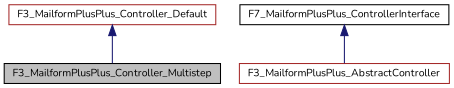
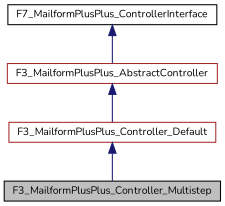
edge "F3_MailformPlusPlus_Controller_Default" -> "F3_MailformPlusPlus_AbstractController": added
